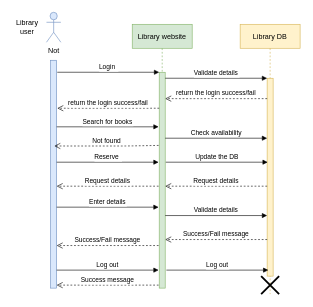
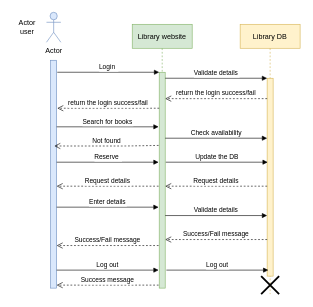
node "Library user": label "Library user" -> "Actor user"
node "Not": label "Not" -> "Actor"
